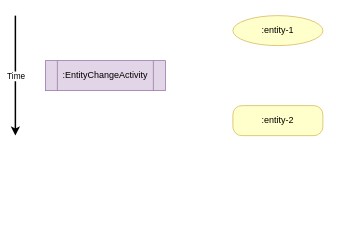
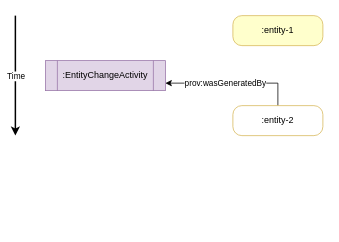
node ":entity-1": shape ellipse -> rounded rectangle
edge ":entity-2" -> ":EntityChangeActivity": added, label "prov:wasGeneratedBy"
node ":entity-2": fillcolor #ffffcc -> #ffffff
